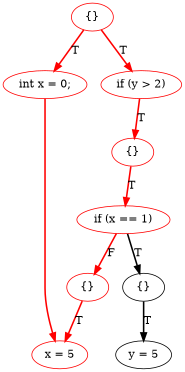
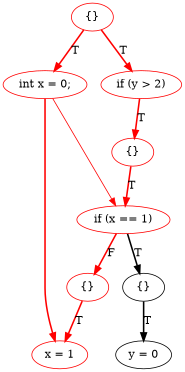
edge "int x = 0;" -> "if (x == 1)": added
node "x = 5": label "x = 5" -> "x = 1"
node "y = 5": label "y = 5" -> "y = 0"
